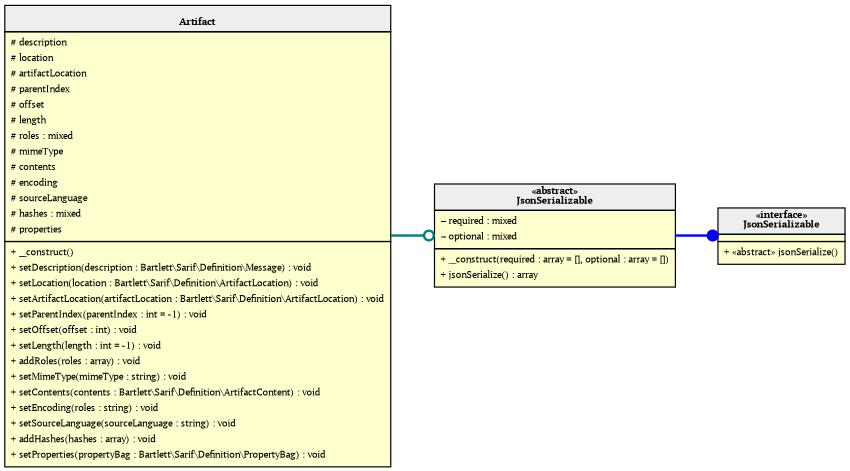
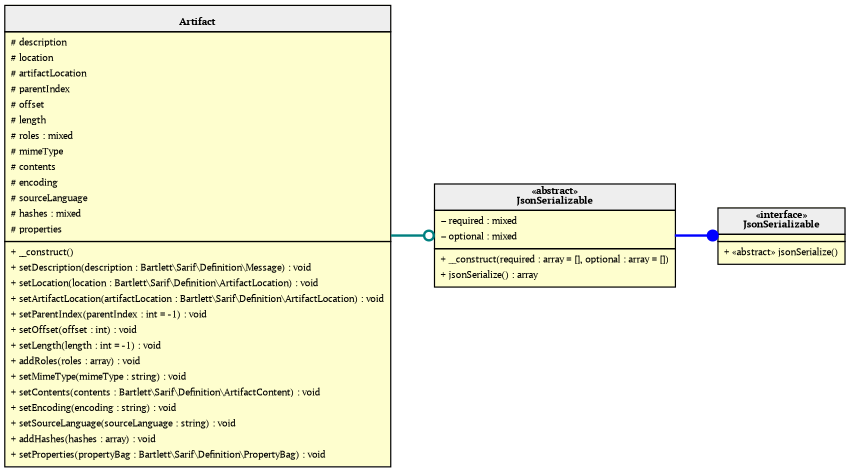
node "Artifact": text "+ setEncoding(roles : string) : void" -> "+ setEncoding(encoding : string) : void"
